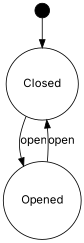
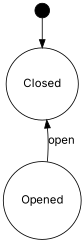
edge "Closed" -> "Opened": removed, label "open"
